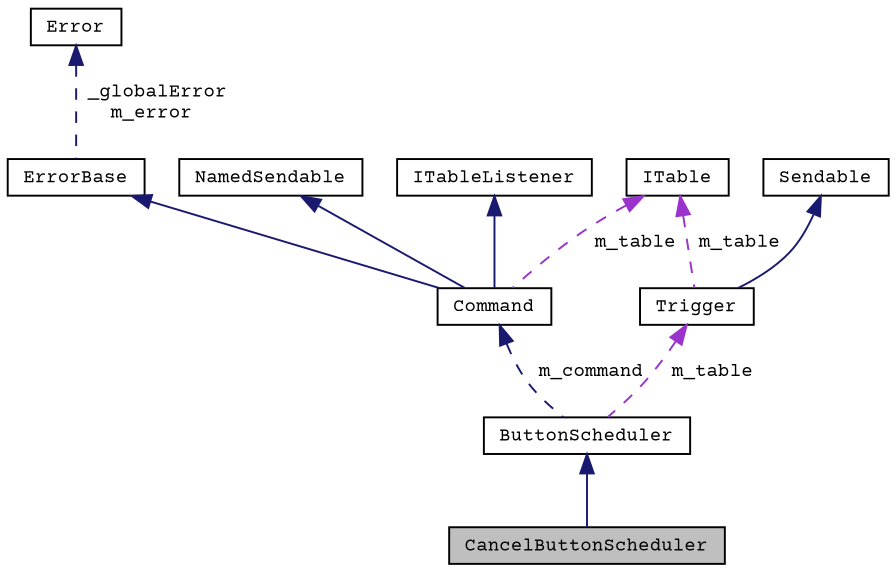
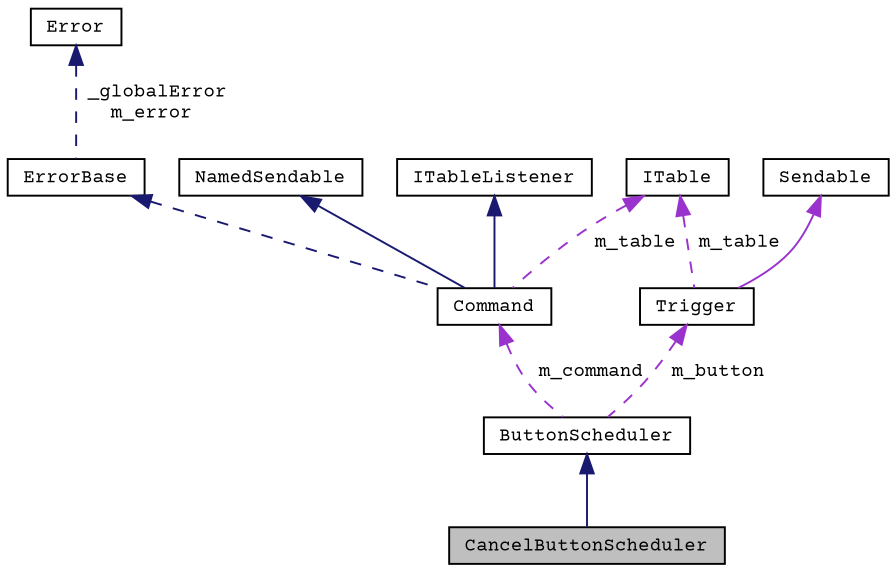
edge "Command" -> "ErrorBase": style solid -> dashed
edge "Trigger" -> "Sendable": color midnightblue -> darkorchid3
edge "ButtonScheduler" -> "Trigger": label " m_table" -> " m_button"
edge "ButtonScheduler" -> "Command": color midnightblue -> darkorchid3
